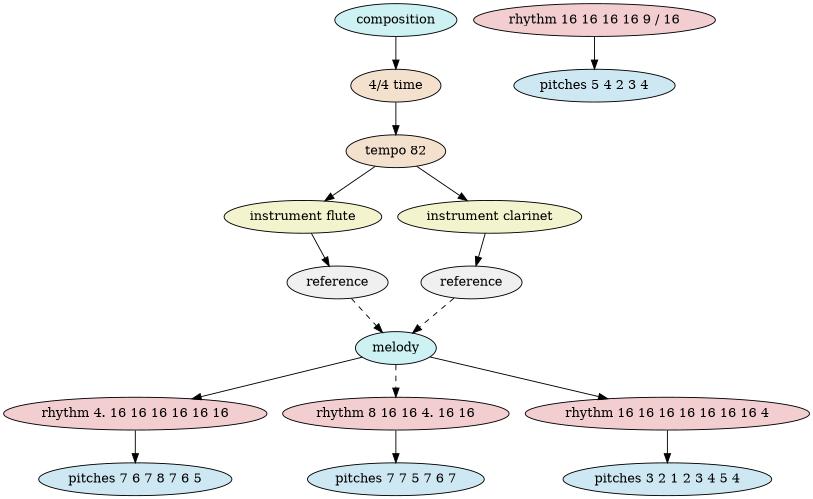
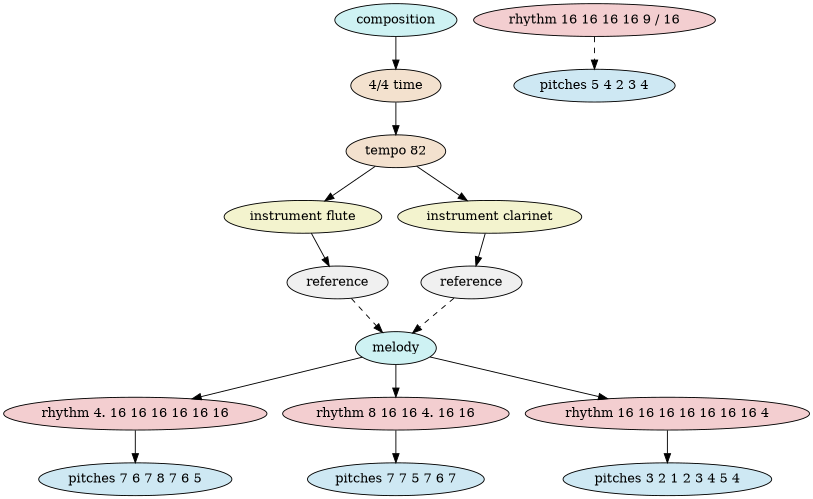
edge "rhythm 16 16 16 16 9 / 16" -> "pitches 5 4 2 3 4": style solid -> dashed
edge "melody" -> "rhythm 8 16 16 4. 16 16": style dashed -> solid
